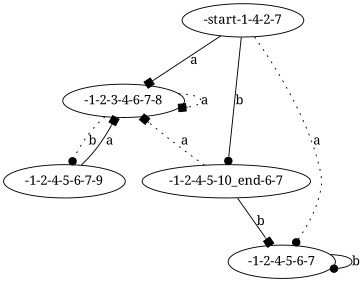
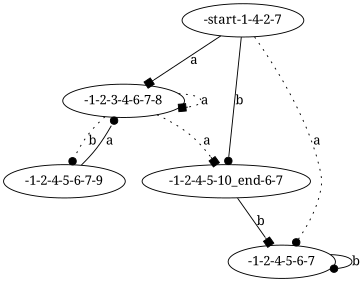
edge "-1-2-4-5-10_end-6-7" -> "-1-2-3-4-6-7-8": reversed
edge "-1-2-4-5-6-7-9" -> "-1-2-3-4-6-7-8": arrowhead box -> dot
